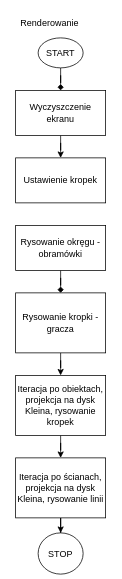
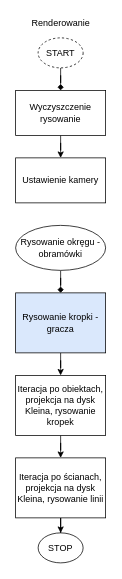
node "Renderowanie": moved (49, 23) -> (60, 23)
node "START": style solid -> dashed
node "Wyczyszczenie ekranu": label "Wyczyszczenie ekranu" -> "Wyczyszczenie rysowanie"
node "Ustawienie kropek": label "Ustawienie kropek" -> "Ustawienie kamery"
node "Rysowanie okręgu - obramówki": shape rectangle -> ellipse
node "Rysowanie kropki - gracza": fillcolor #ffffff -> #dae8fc
node "STOP": size 45x41 -> 45x30
